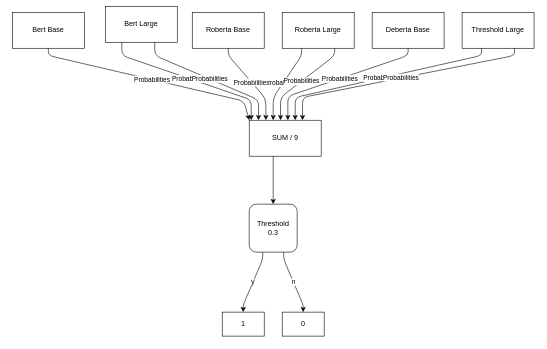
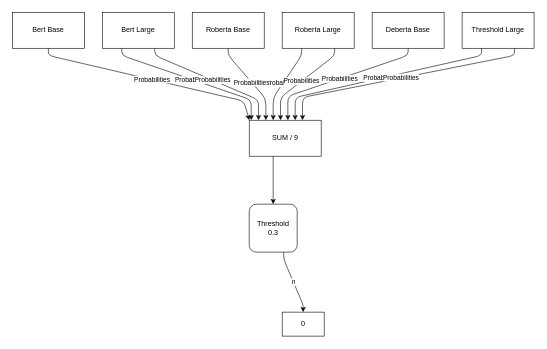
node "Bert Large": moved (141, 24) -> (138, 30)
edge "Threshold 0.3" -> "1": removed, label "y"
node "1": removed
